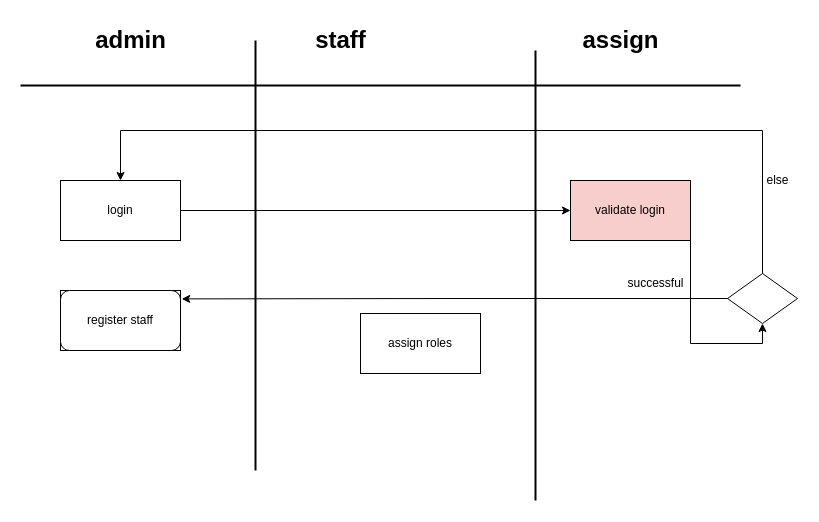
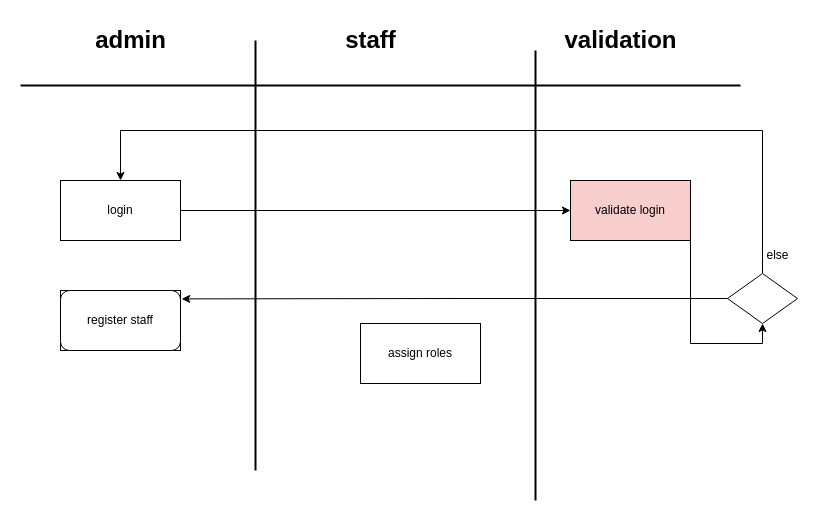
node "staff": moved (341, 41) -> (371, 41)
node "assign": label "assign" -> "validation"
node "else": moved (778, 181) -> (778, 256)
node "successful": removed
node "assign roles": moved (421, 344) -> (421, 354)
